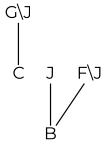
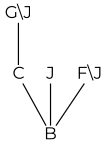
edge "C" -- "B": added
